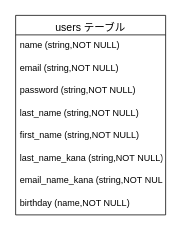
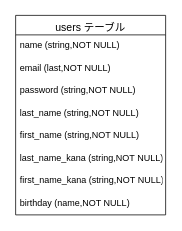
node "email (string,NOT NULL)": label "email (string,NOT NULL)" -> "email (last,NOT NULL)"
node "email_name_kana (string,NOT NULL)": label "email_name_kana (string,NOT NULL)" -> "first_name_kana (string,NOT NULL)"
